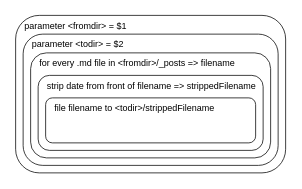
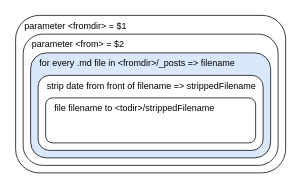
node "parameter <todir> = $2": label "parameter <todir> = $2" -> "parameter <from> = $2"
node "for every .md file in <fromdir>/_posts => filename": fillcolor #ffffff -> #dae8fc
